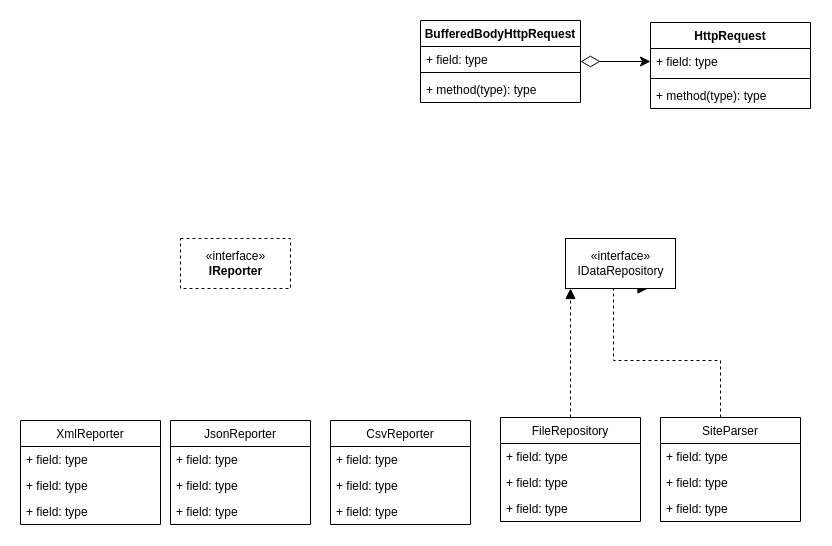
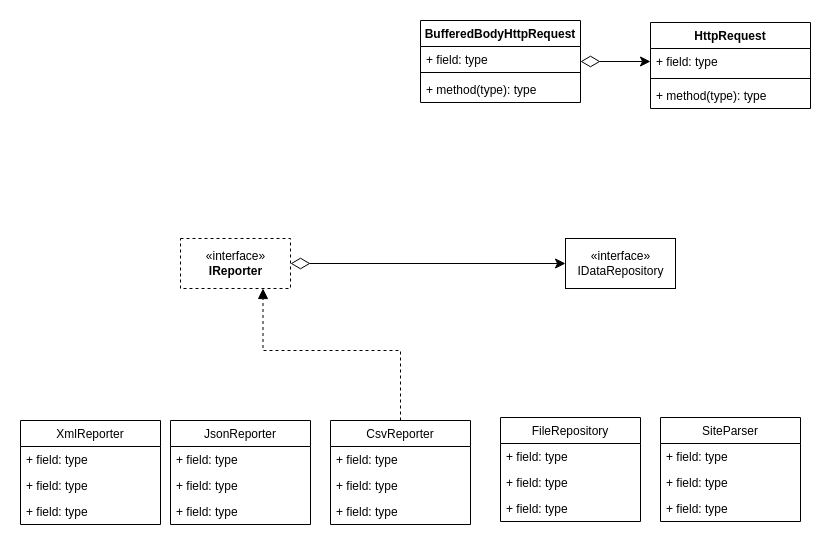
edge "«interface» IReporter" -- "«interface» IDataRepository": added
edge "CsvReporter" -> "«interface» IReporter": added
edge "FileRepository" -> "«interface» IDataRepository": removed
edge "SiteParser" -> "«interface» IDataRepository": removed
